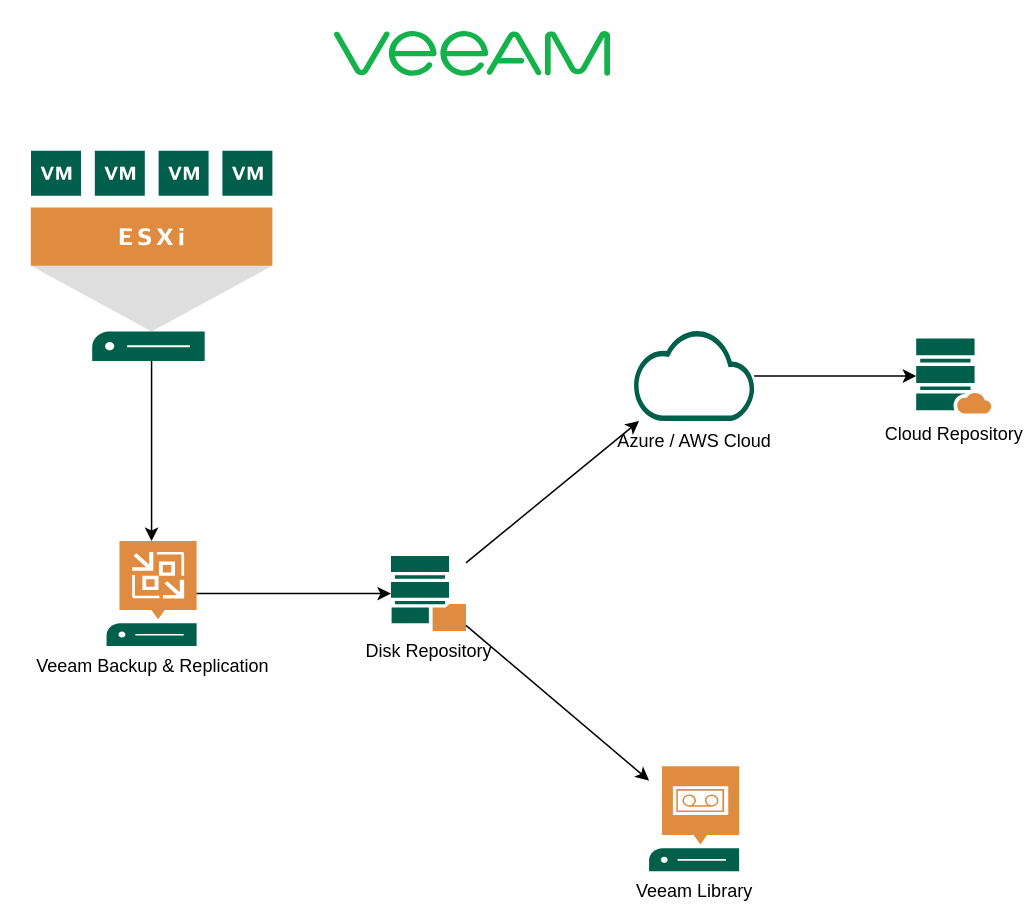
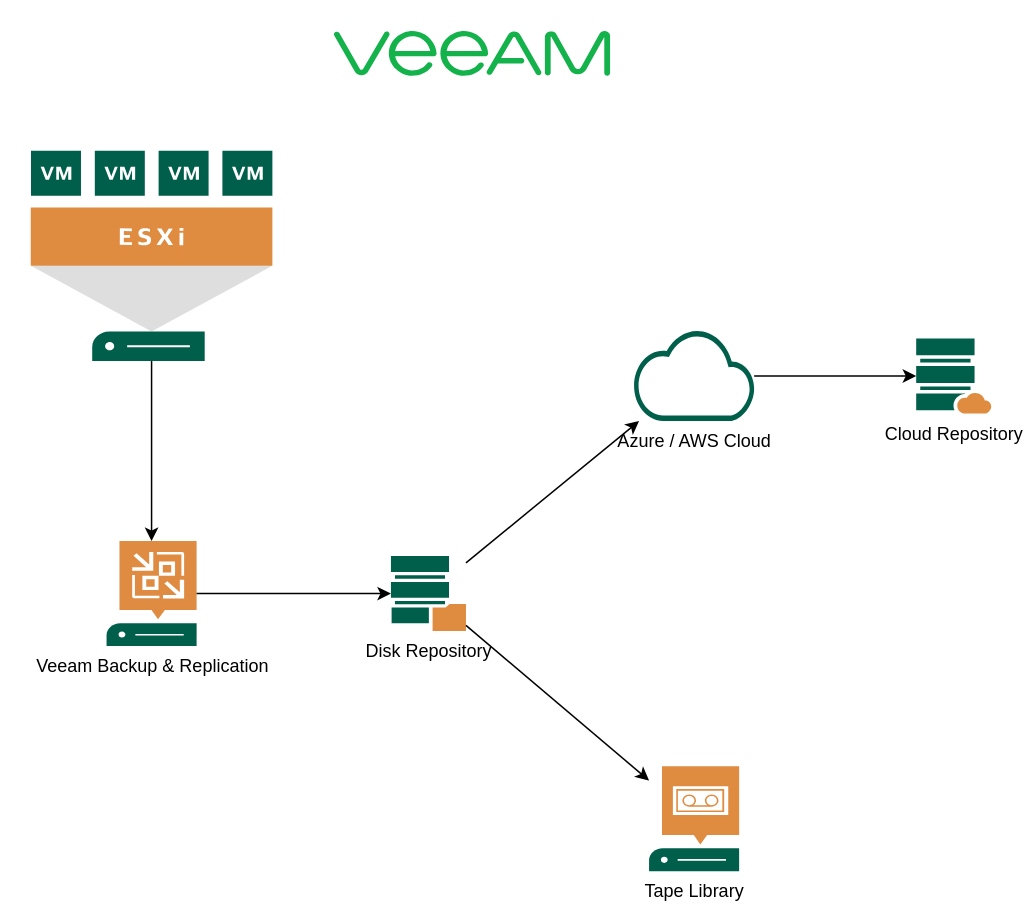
node "Veeam Library": label "Veeam Library" -> "Tape Library"
